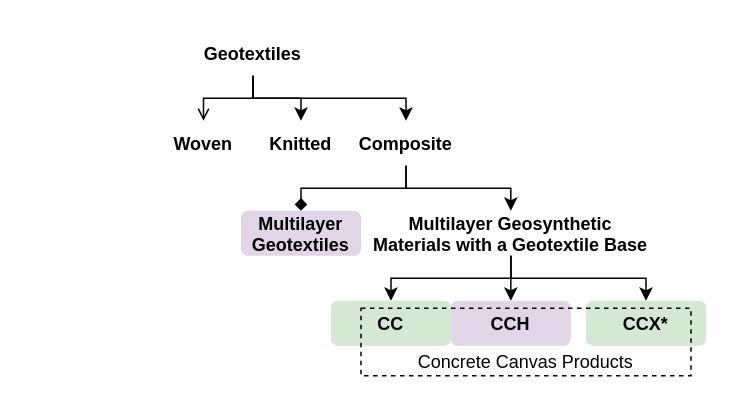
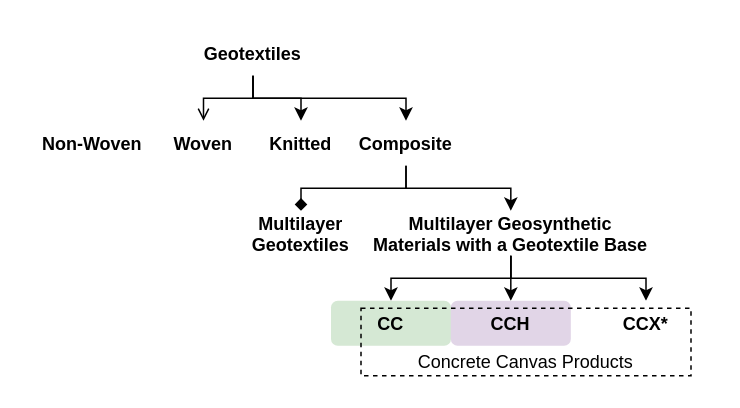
node "Non-Woven": added
node "Multilayer Geotextiles": fillcolor #e1d5e7 -> #ffffff
node "CCX*": fillcolor #d5e8d4 -> #ffffff
